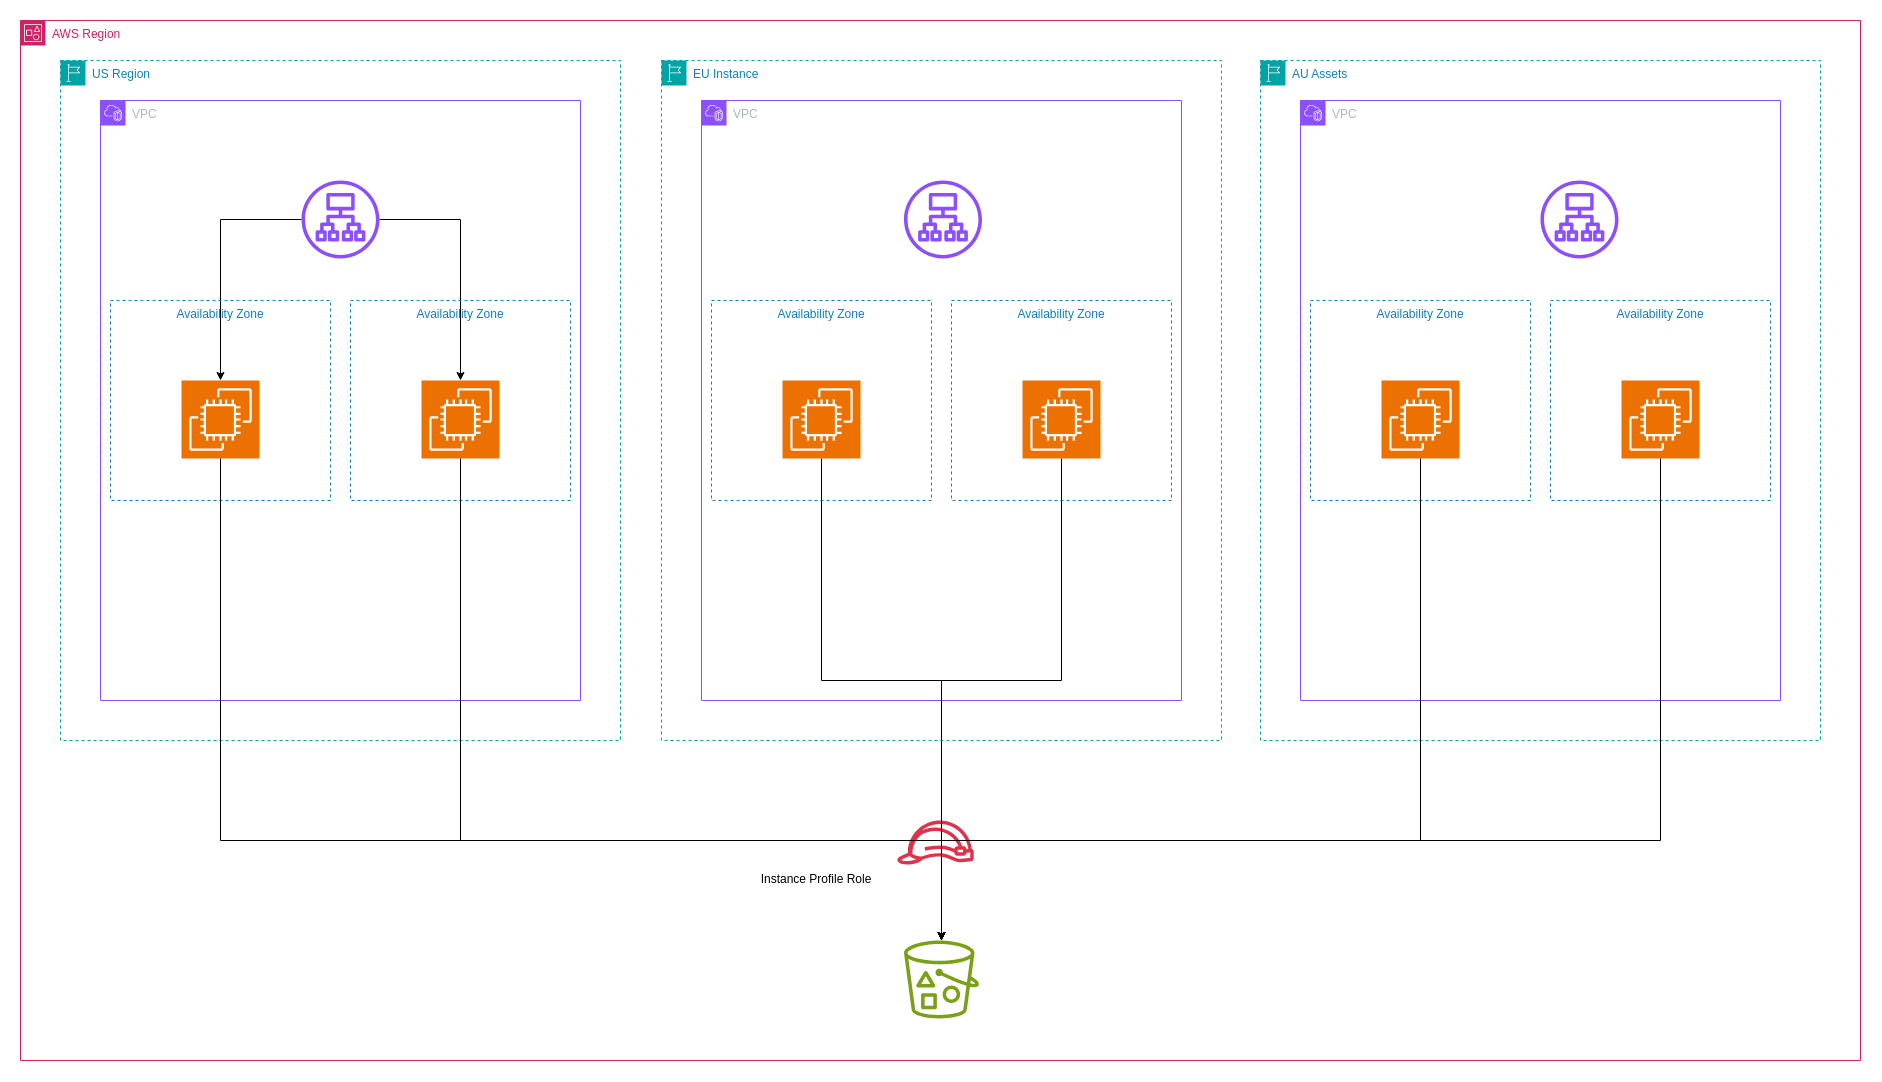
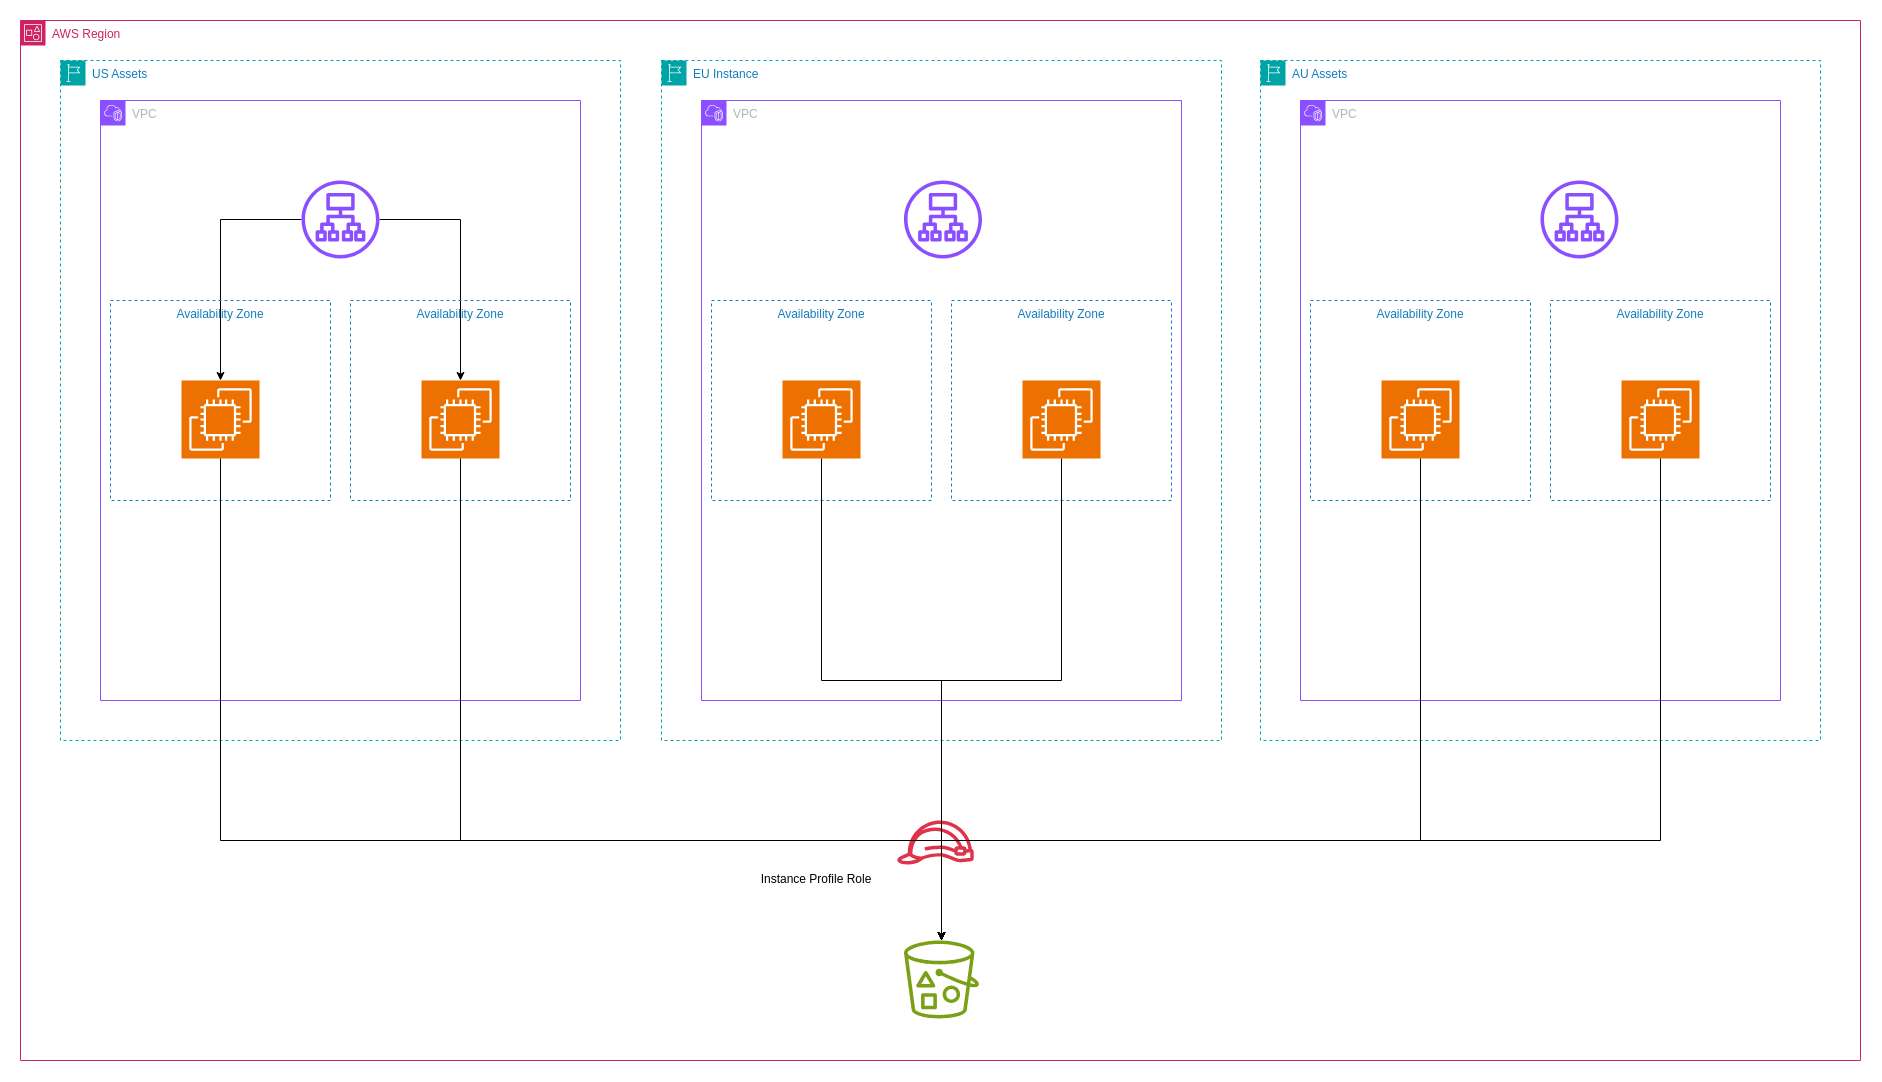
node "US Region": label "US Region" -> "US Assets"
